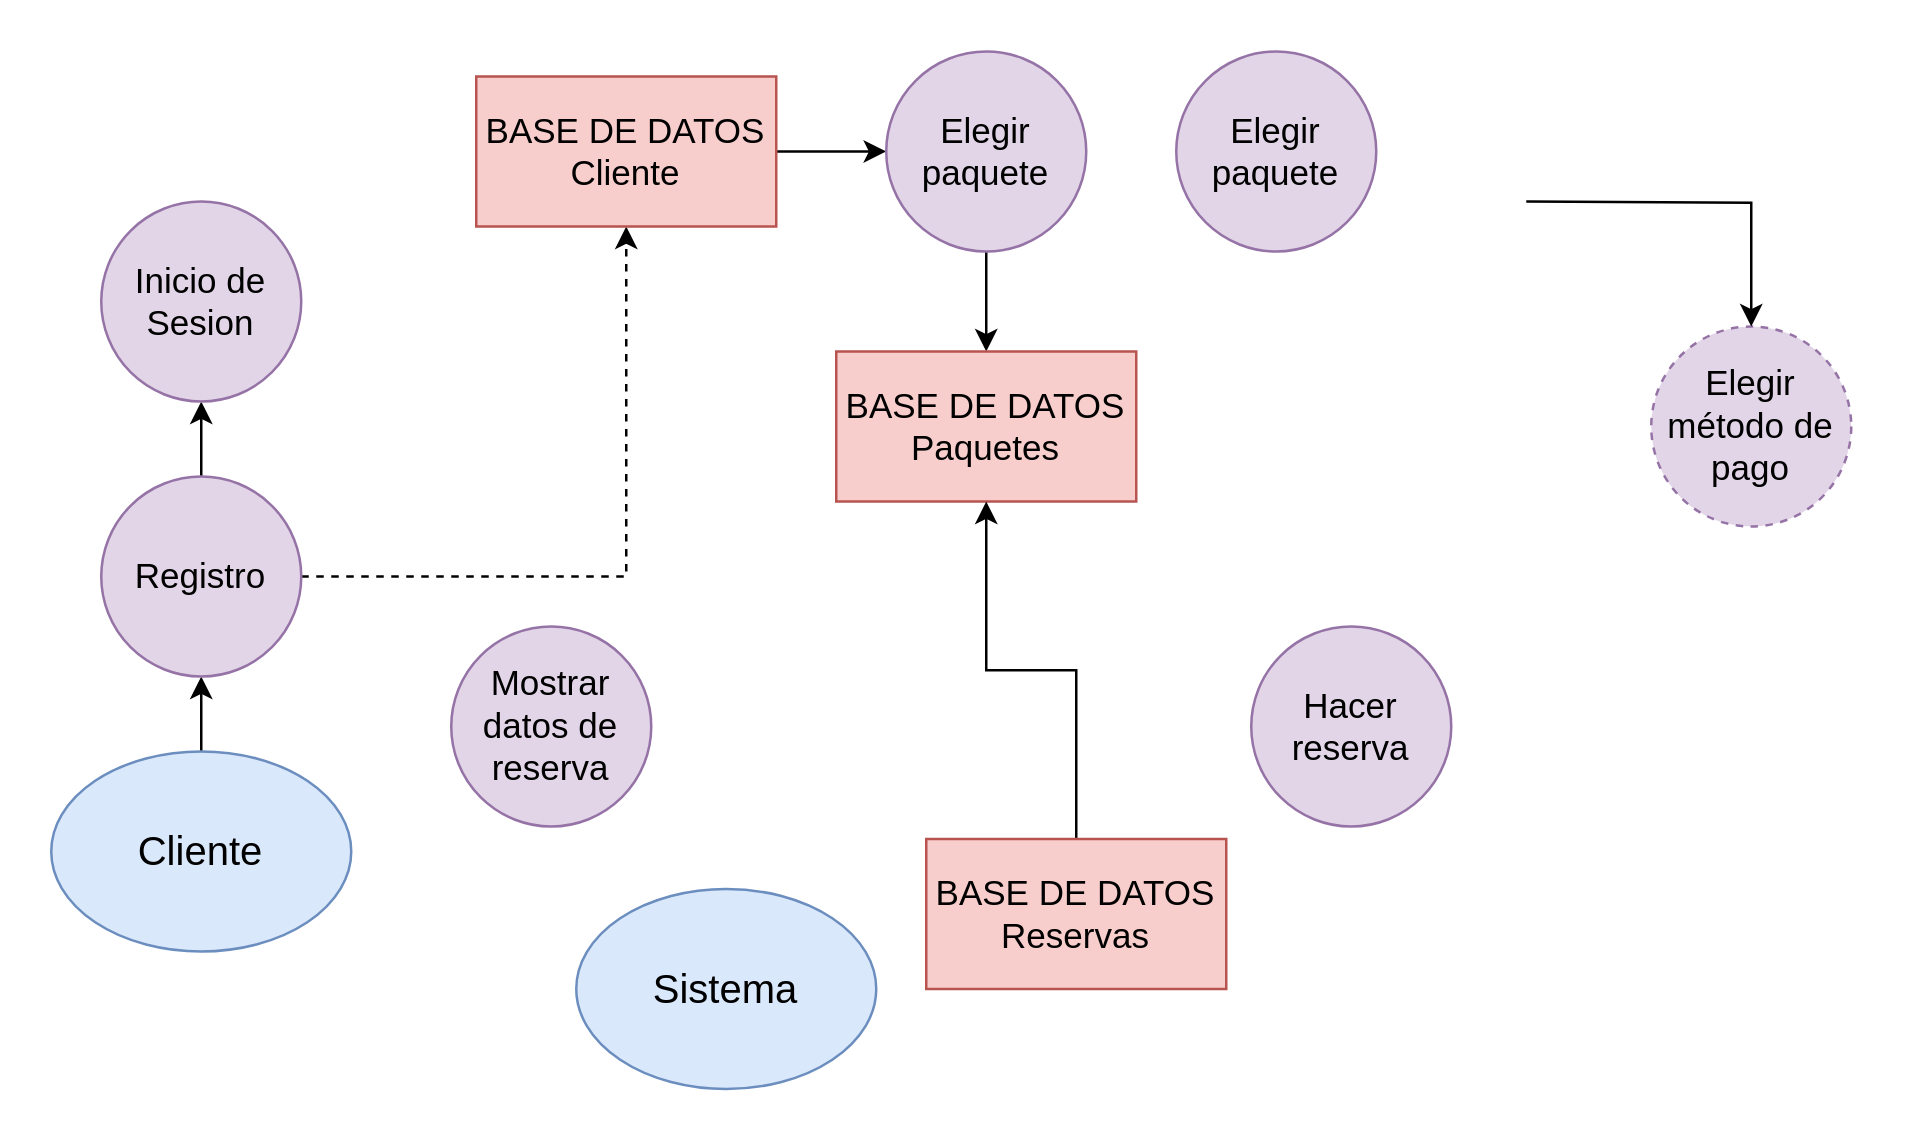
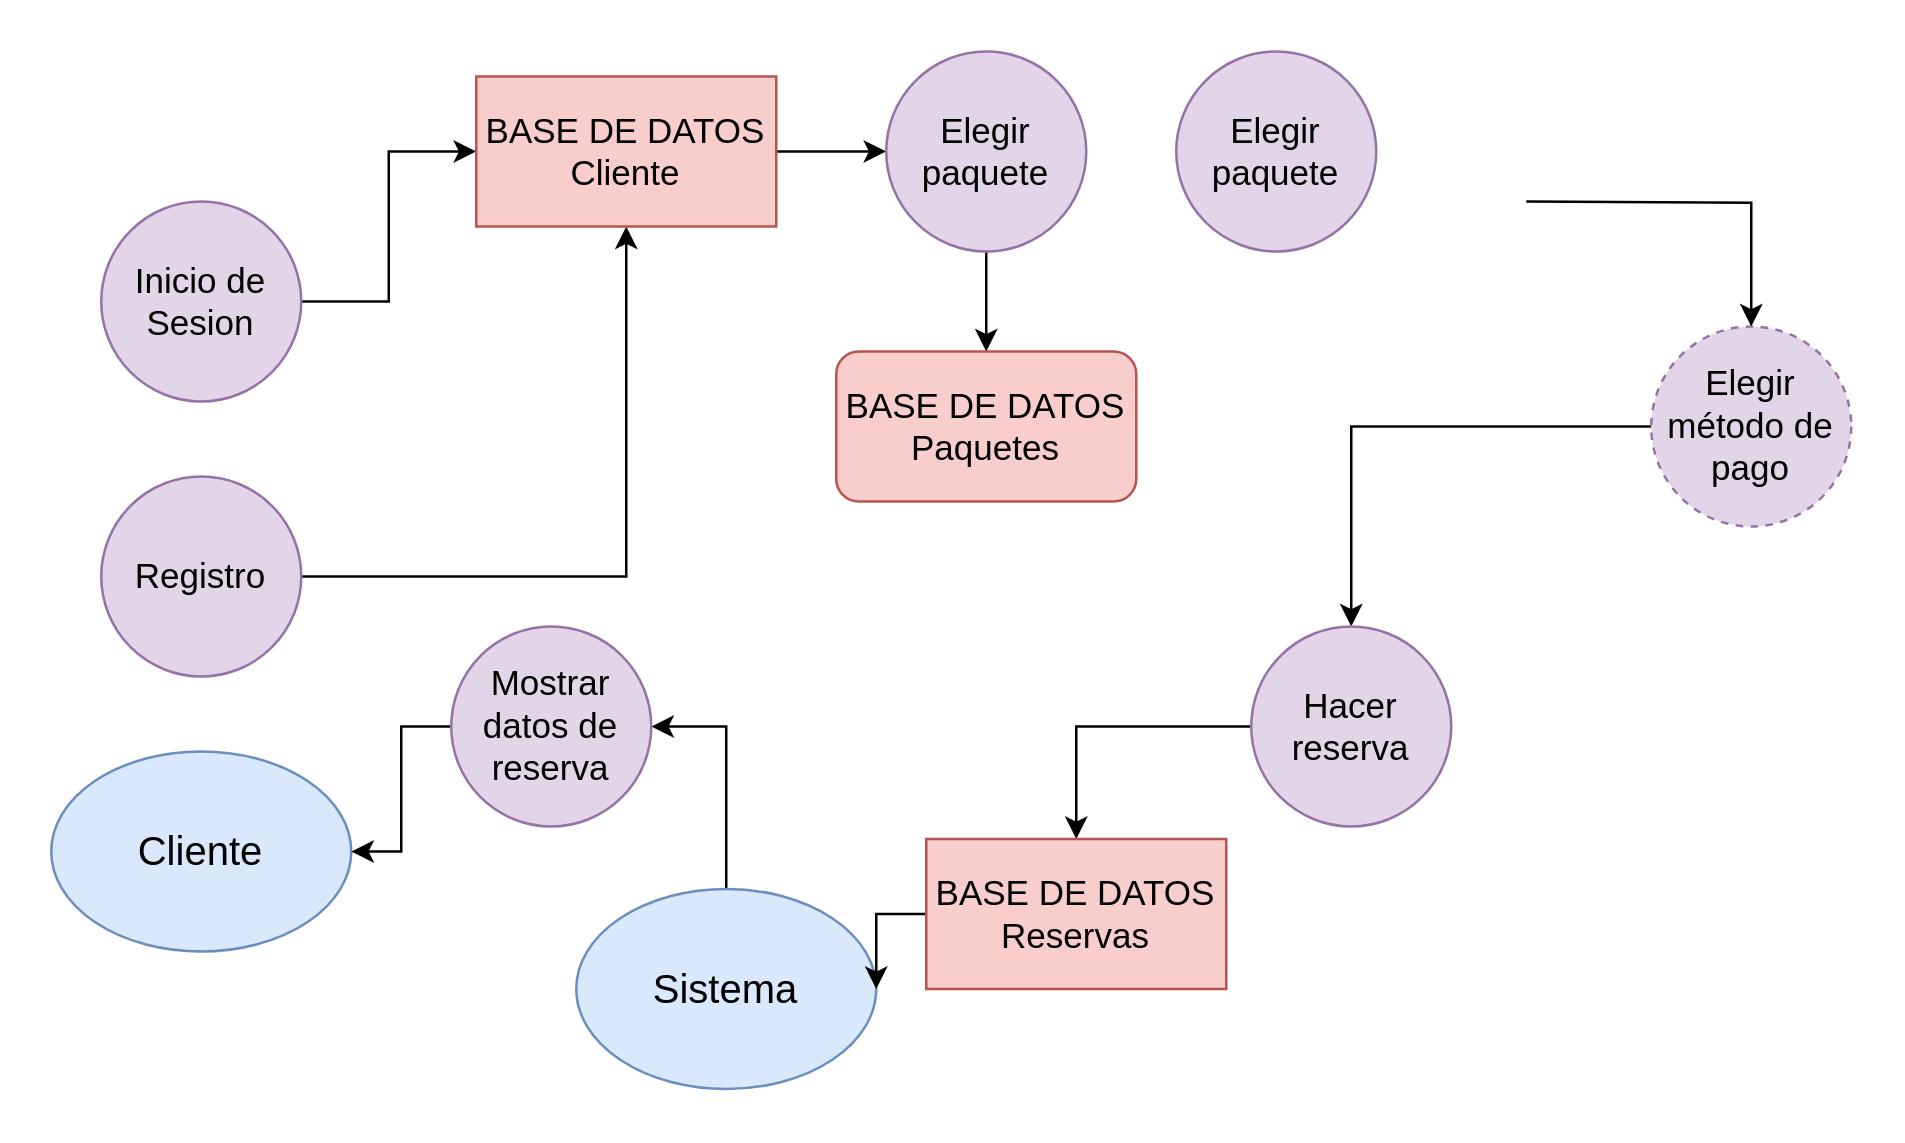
edge "Inicio de Sesion" -> "BASE DE DATOS Cliente": added
node "BASE DE DATOS Paquetes": shape rectangle -> rounded rectangle
edge "Elegir método de pago" -> "Hacer reserva": added
edge "Registro" -> "Inicio de Sesion": removed
edge "Registro" -> "BASE DE DATOS Cliente": style dashed -> solid
edge "BASE DE DATOS Reservas" -> "BASE DE DATOS Paquetes": now "BASE DE DATOS Reservas" -> "Sistema"
edge "Cliente" -> "Registro": removed
edge "Hacer reserva" -> "BASE DE DATOS Reservas": added
edge "Sistema" -> "Mostrar datos de reserva": added
edge "Mostrar datos de reserva" -> "Cliente": added
